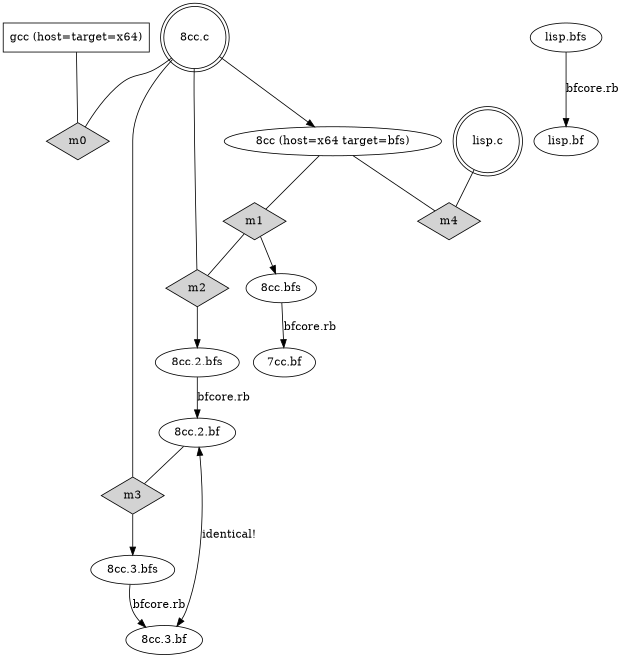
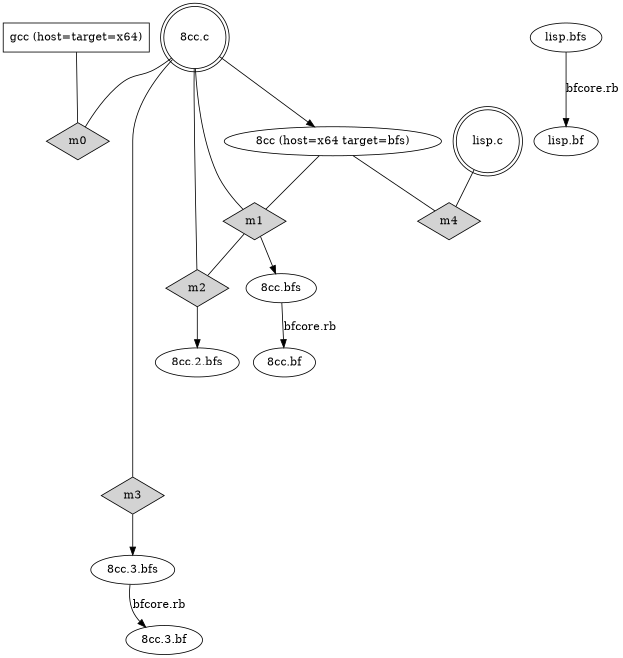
edge "8cc.c" -- "m1": added
node "7cc.bf": label "7cc.bf" -> "8cc.bf"
node "8cc.2.bf": removed
